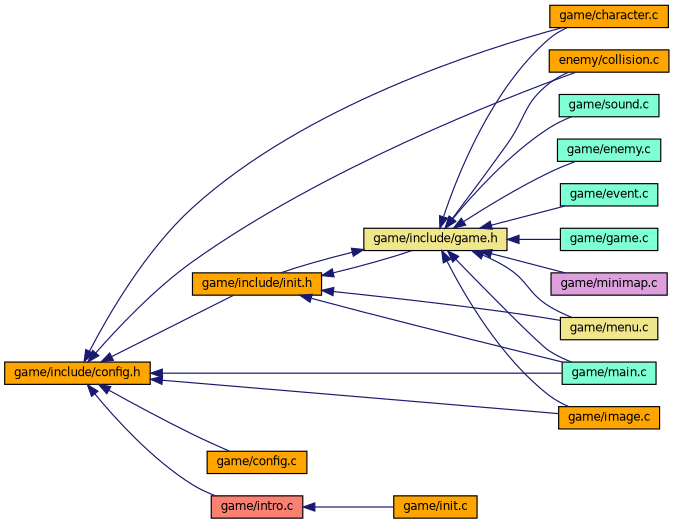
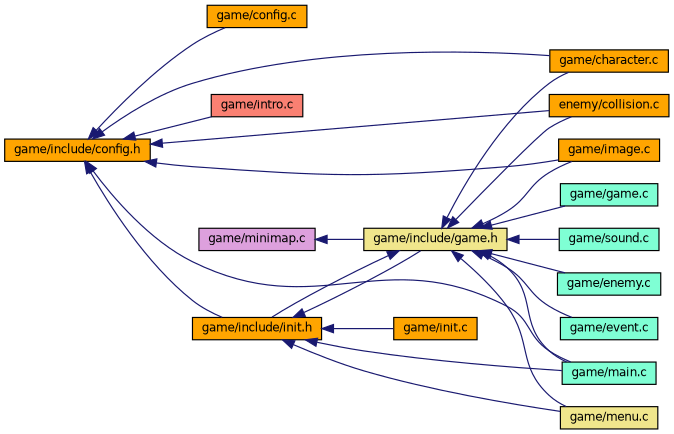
edge "game/minimap.c" -> "game/include/game.h": reversed
edge "game/init.c" -> "game/intro.c": now "game/init.c" -> "game/include/init.h"
